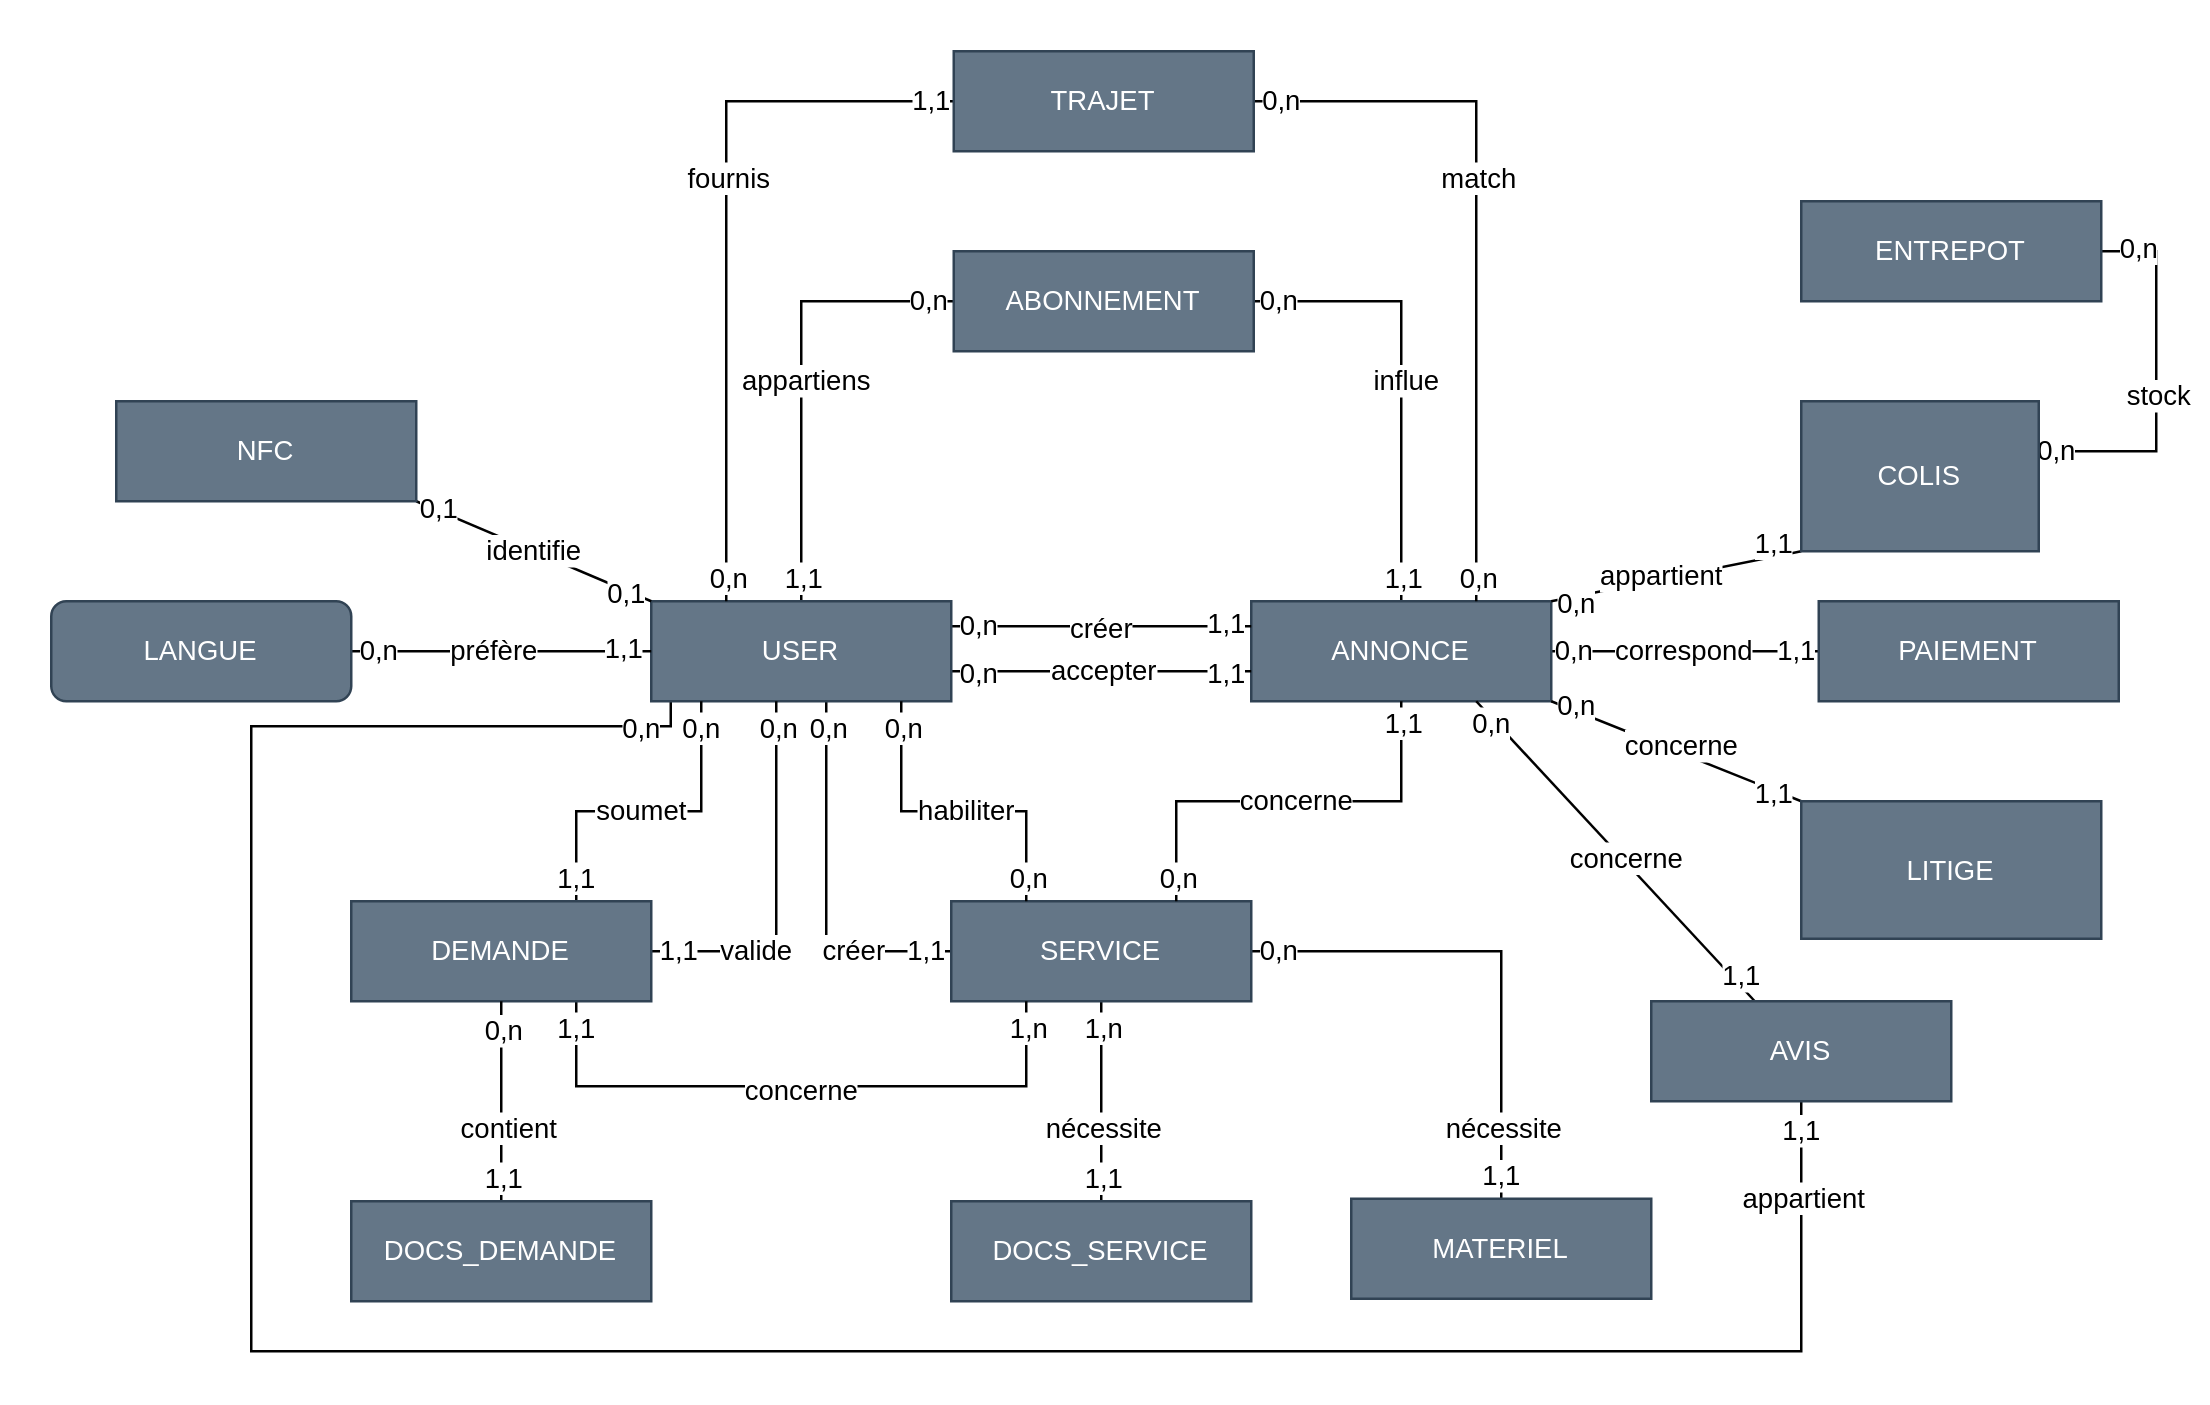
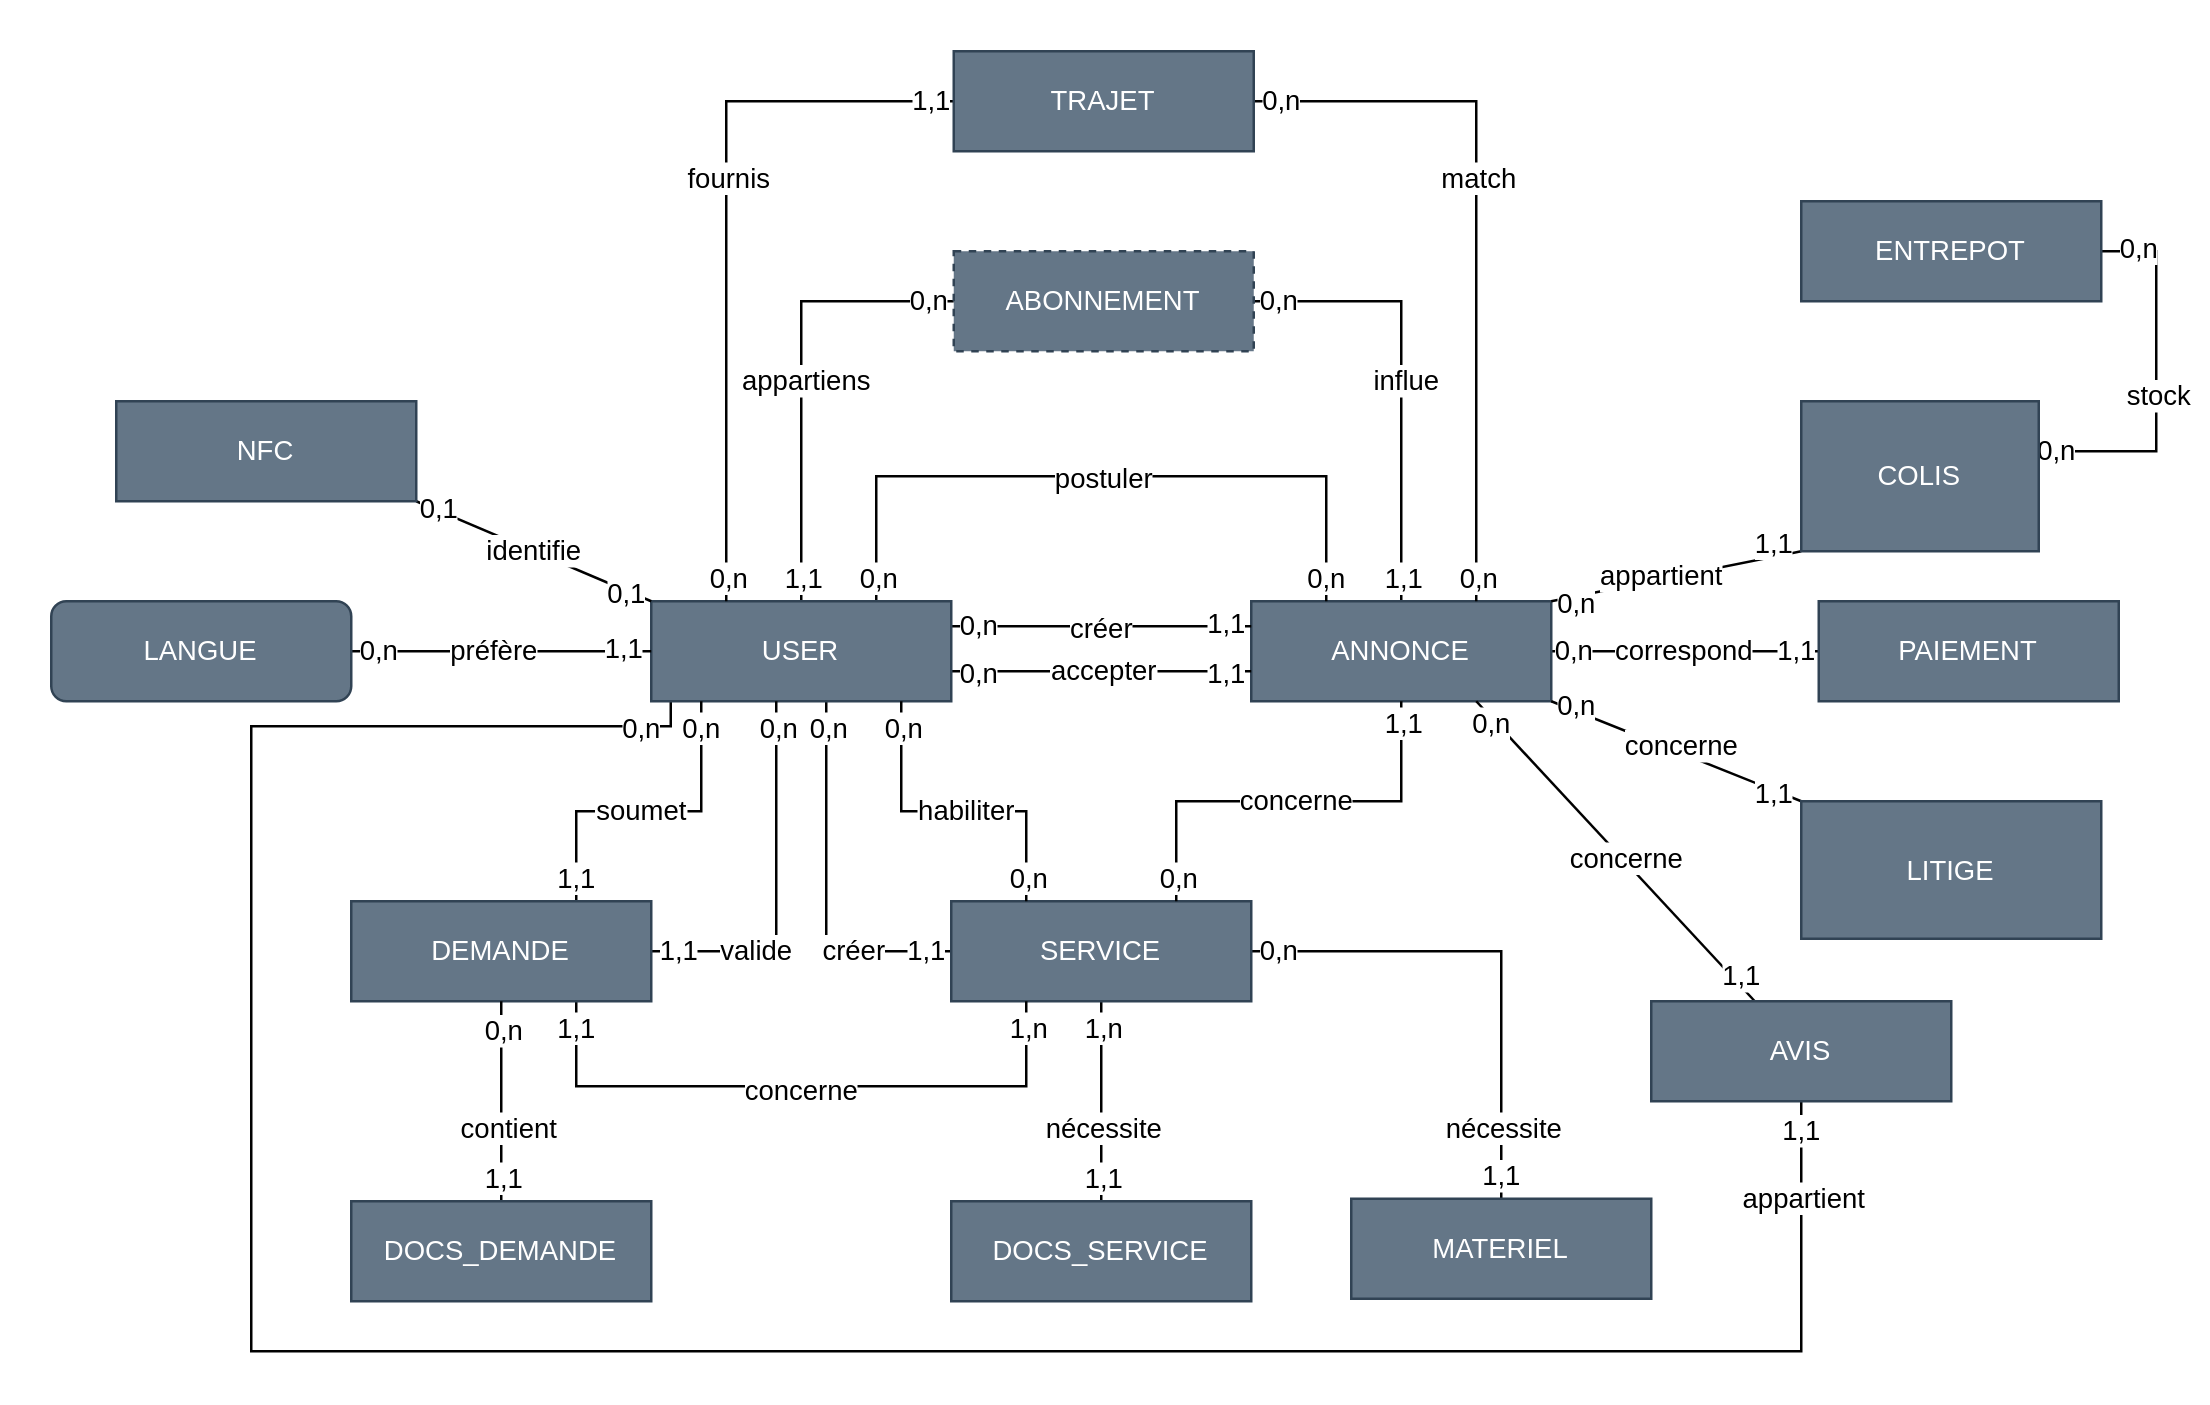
node "ABONNEMENT": style solid -> dashed
edge "USER" -- "ANNONCE": added, labels "0,n", "postuler", "0,n"
